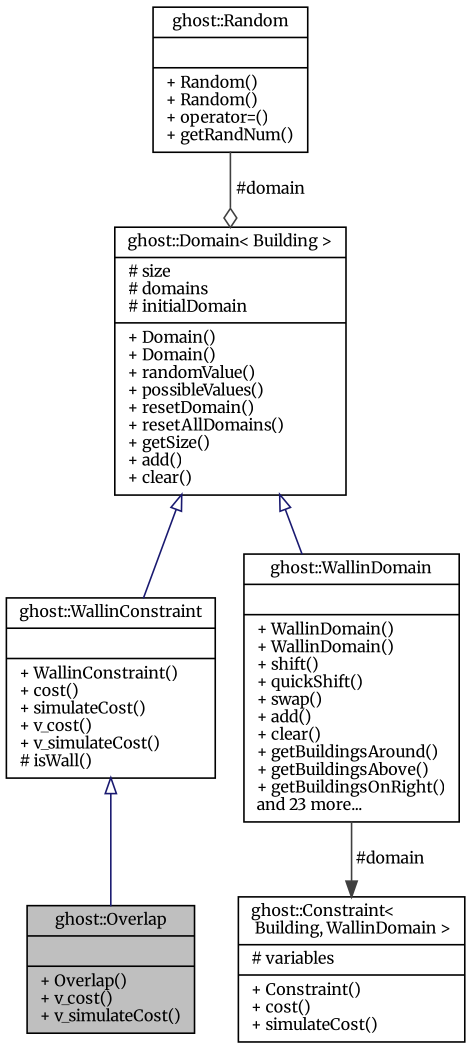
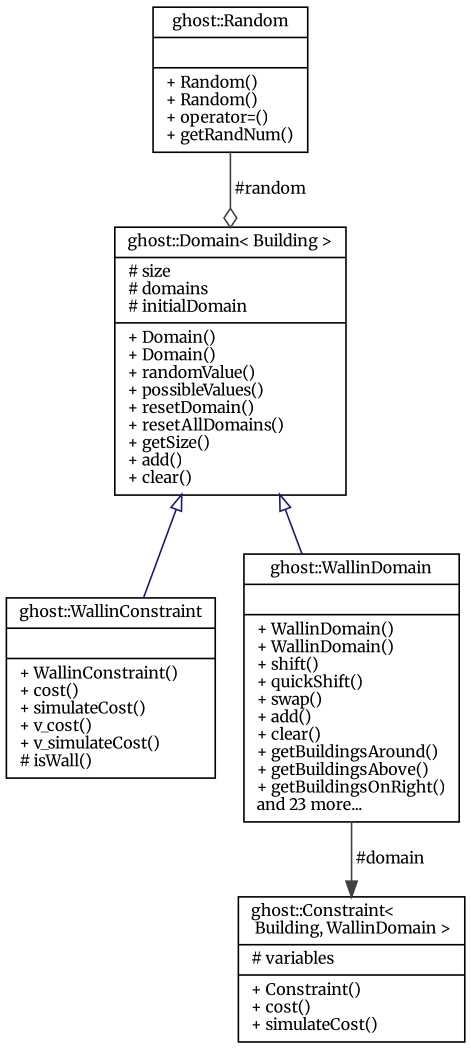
edge "ghost::Random" -> "ghost::Domain< Building >": label " #domain" -> " #random"
node "ghost::Overlap": removed
